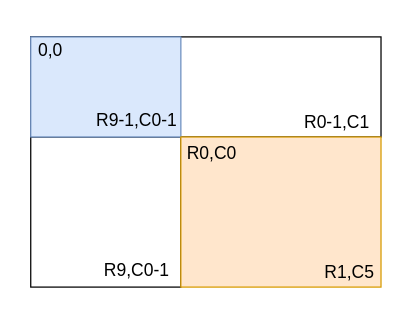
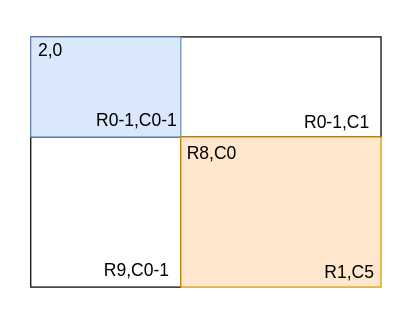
node "0,0": label "0,0" -> "2,0"
node "R9-1,C0-1": label "R9-1,C0-1" -> "R0-1,C0-1"
node "R0,C0": label "R0,C0" -> "R8,C0"
